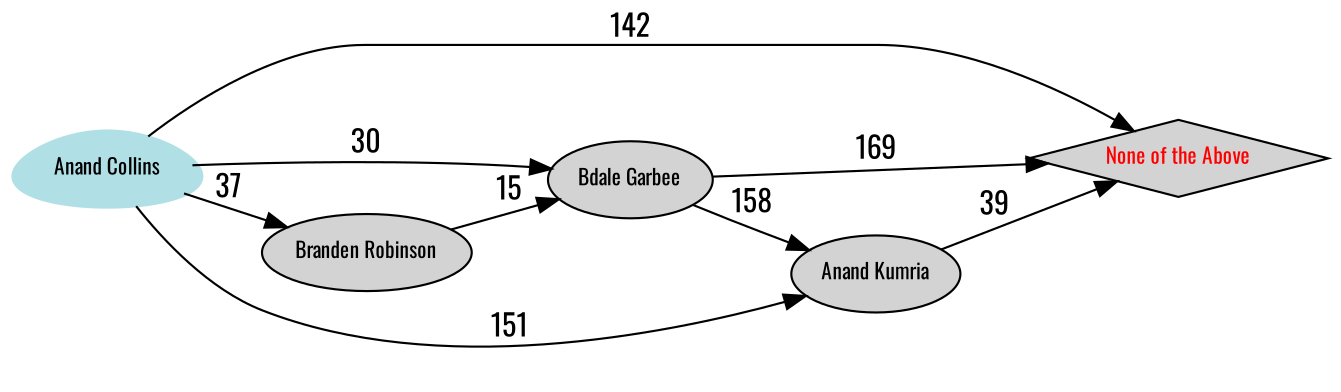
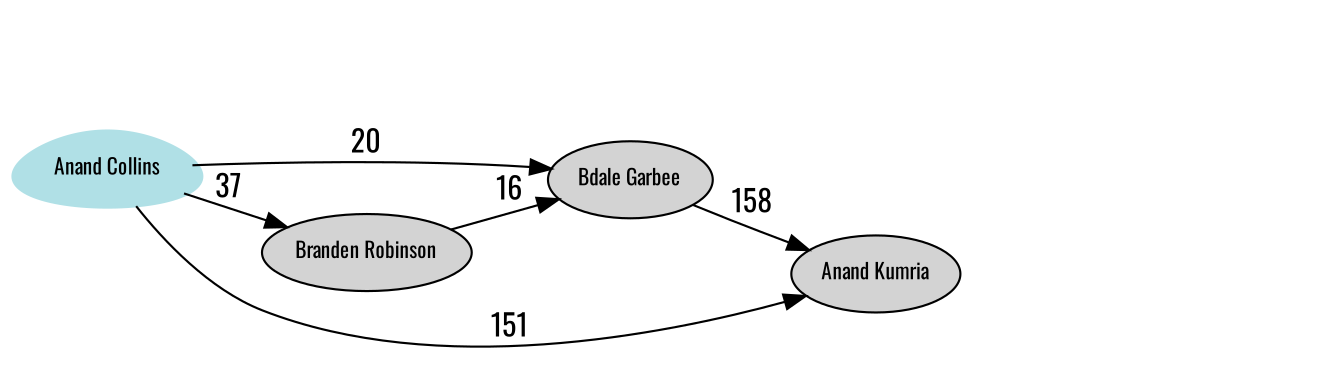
edge "Anand Collins" -> "Bdale Garbee": label "30" -> "20"
node "None of the Above": removed
edge "Branden Robinson" -> "Bdale Garbee": label "15" -> "16"
